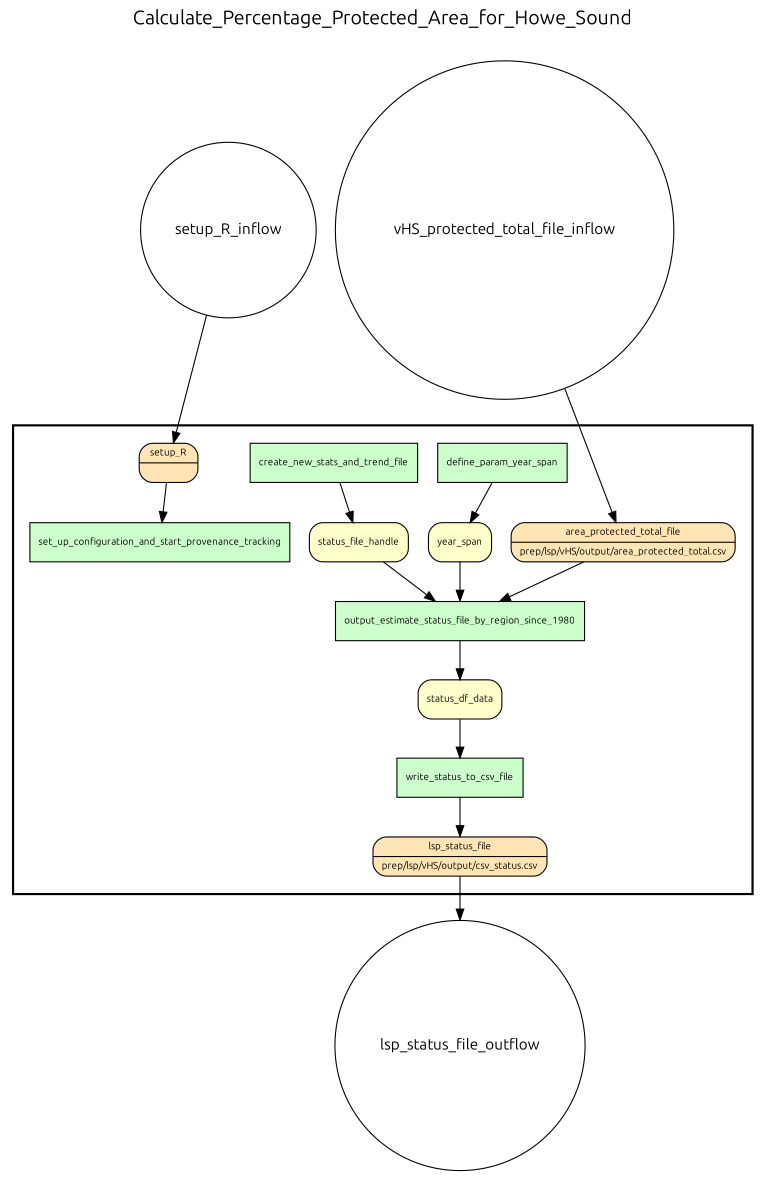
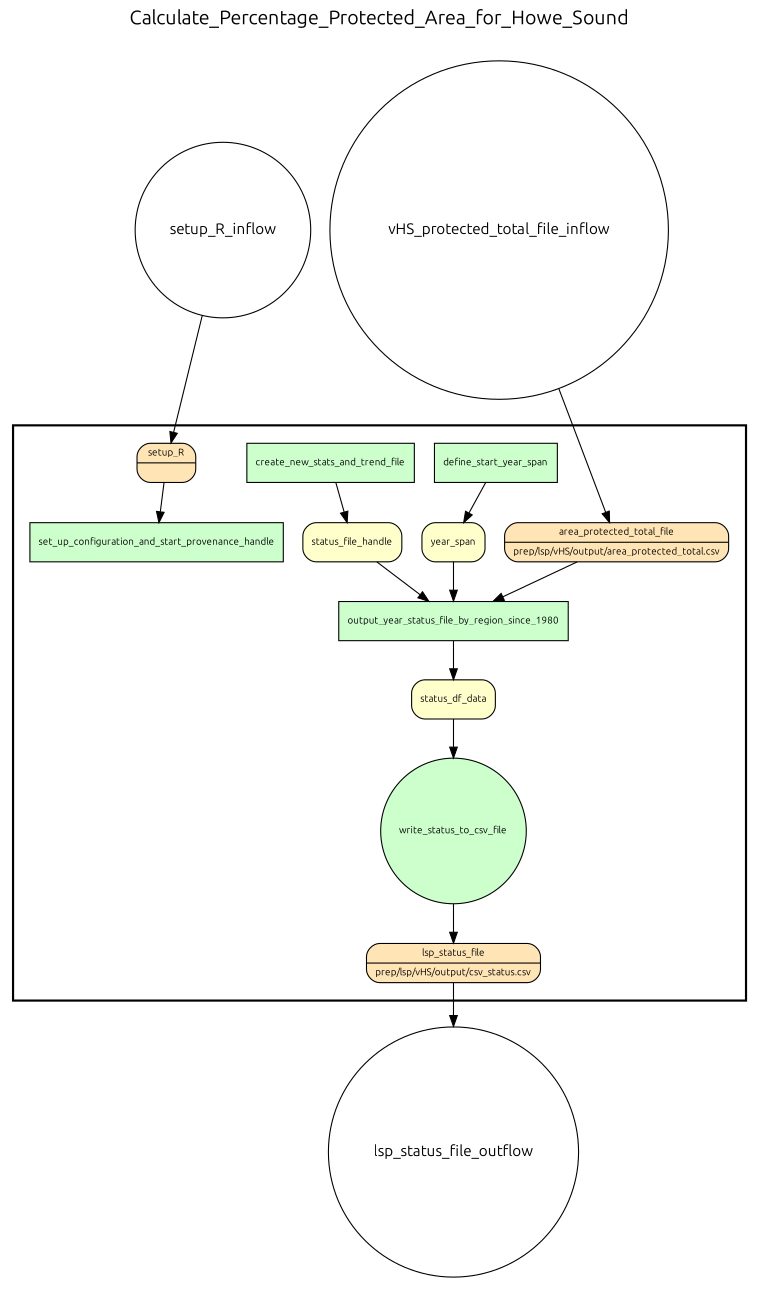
node "define_param_year_span": label "define_param_year_span" -> "define_start_year_span"
node "set_up_configuration_and_start_provenance_tracking": label "set_up_configuration_and_start_provenance_tracking" -> "set_up_configuration_and_start_provenance_handle"
node "output_estimate_status_file_by_region_since_1980": label "output_estimate_status_file_by_region_since_1980" -> "output_year_status_file_by_region_since_1980"
node "write_status_to_csv_file": shape box -> circle
